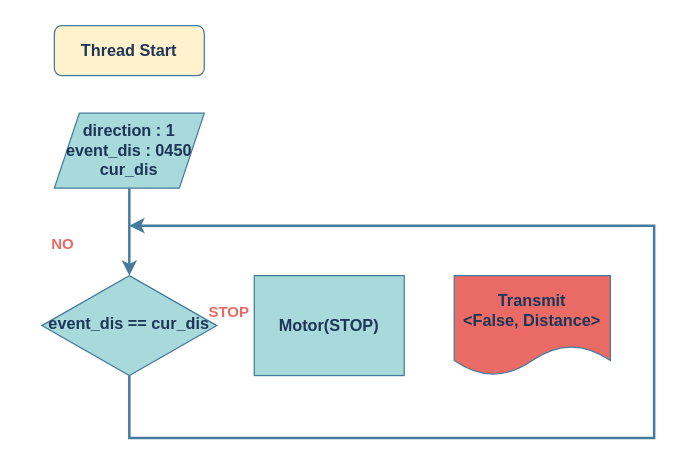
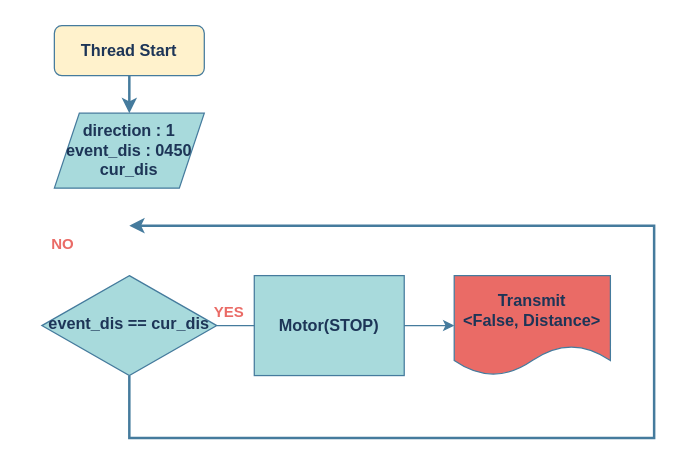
edge "Thread Start" -> "direction : 1event_dis : 0450cur_dis": added
edge "direction : 1event_dis : 0450cur_dis" -> "event_dis == cur_dis": removed
node "STOP": label "STOP" -> "YES"
edge "event_dis == cur_dis" -> "Transmit<False, Distance>": added
